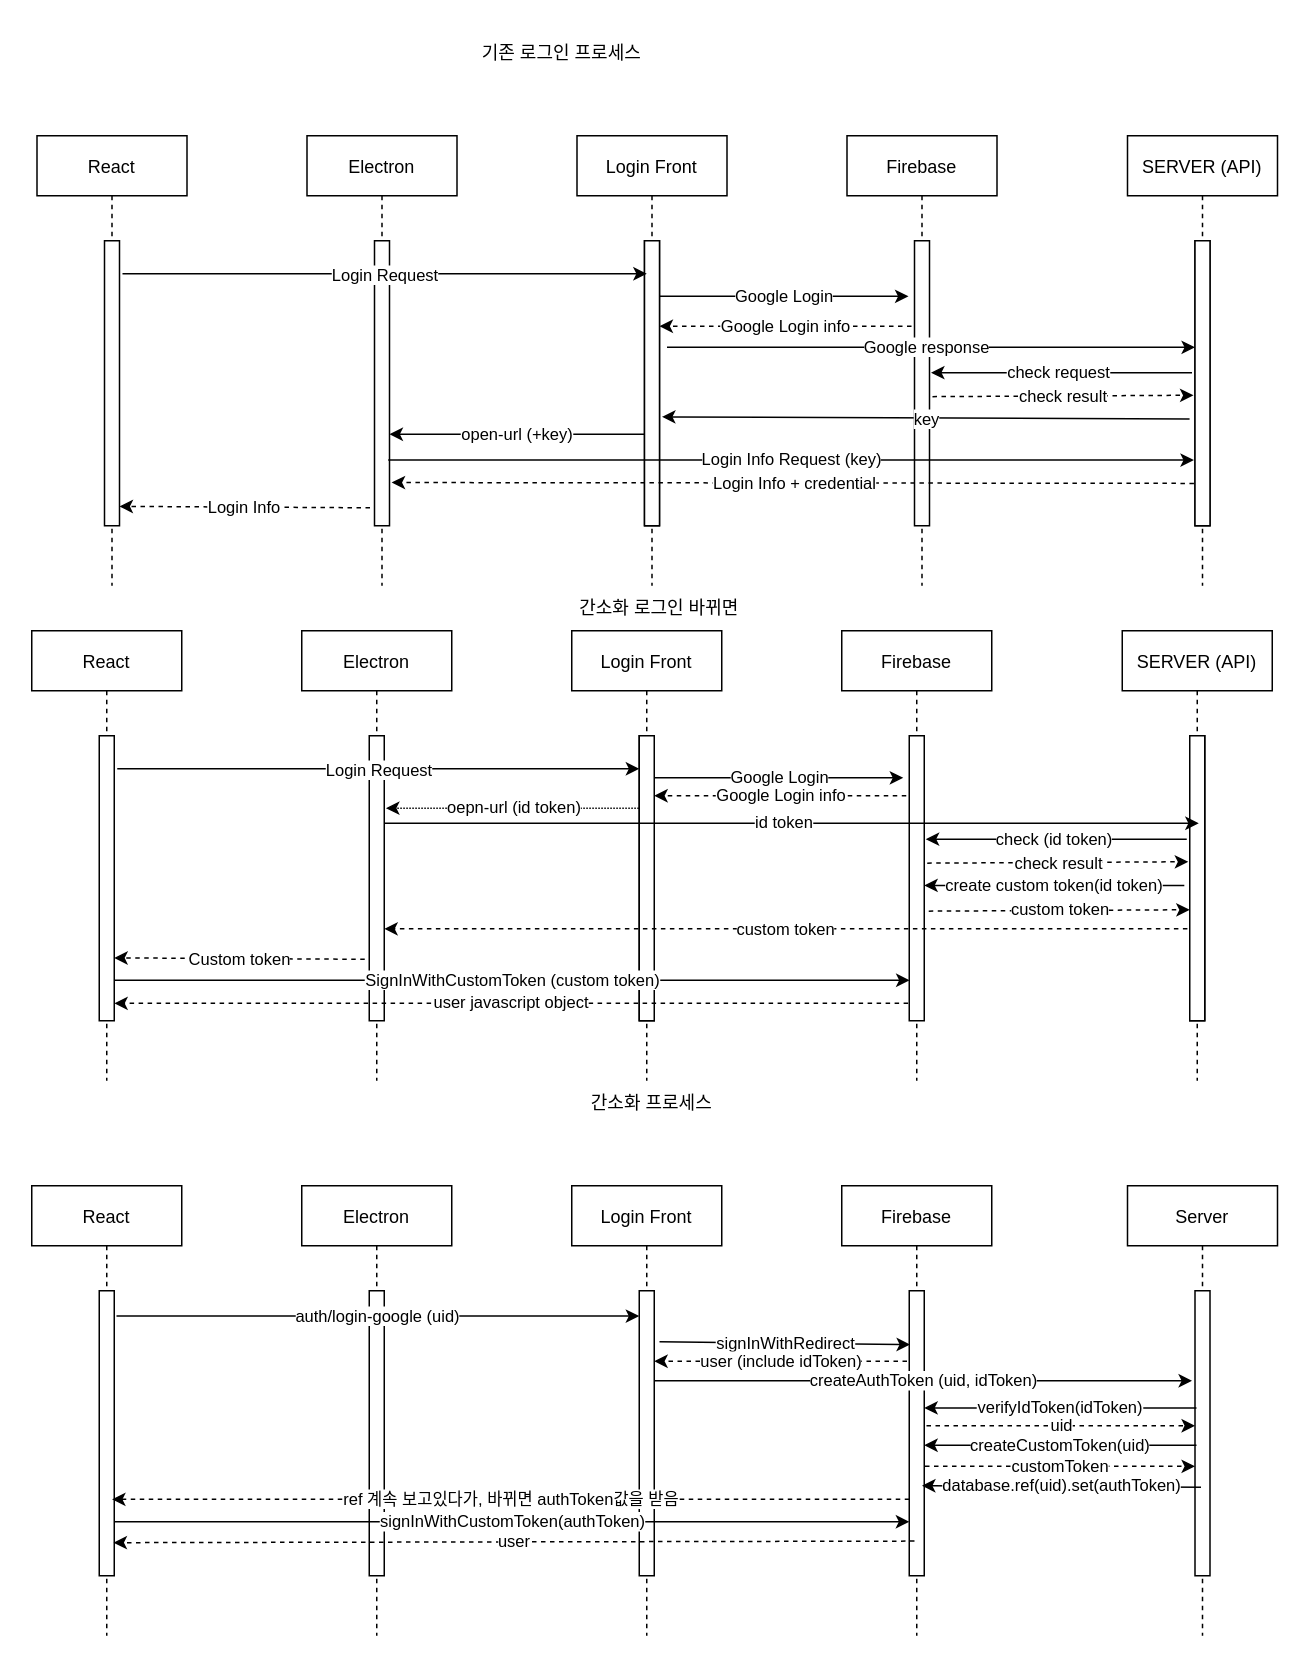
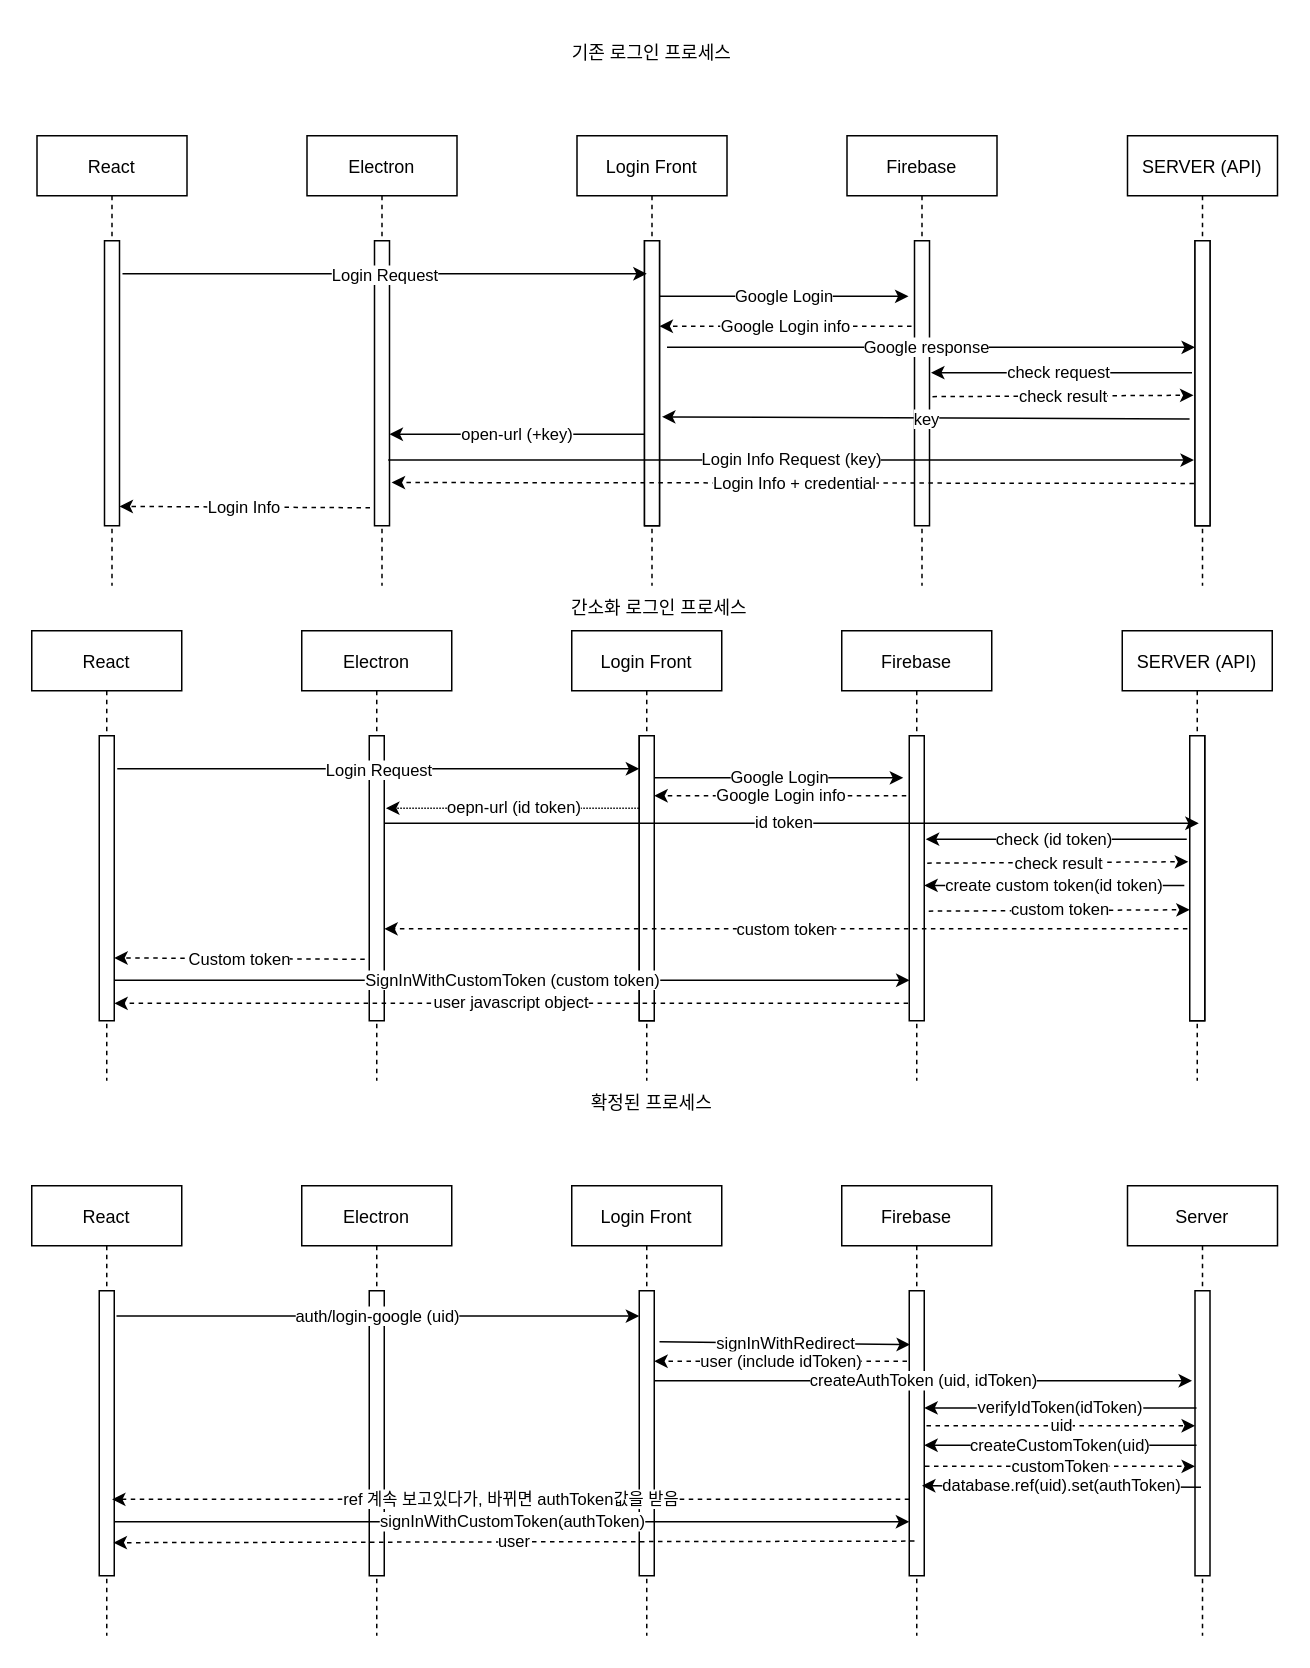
node "기존 로그인 프로세스": moved (562, 53) -> (652, 53)
node "간소화 로그인 바뀌면": label "간소화 로그인 바뀌면" -> "간소화 로그인 프로세스"
node "간소화 프로세스": label "간소화 프로세스" -> "확정된 프로세스"
